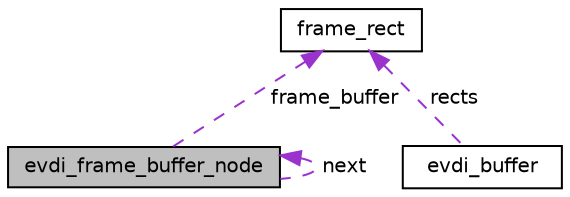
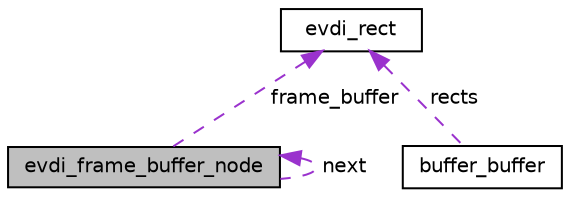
node "frame_rect": label "frame_rect" -> "evdi_rect"
node "evdi_buffer": label "evdi_buffer" -> "buffer_buffer"
